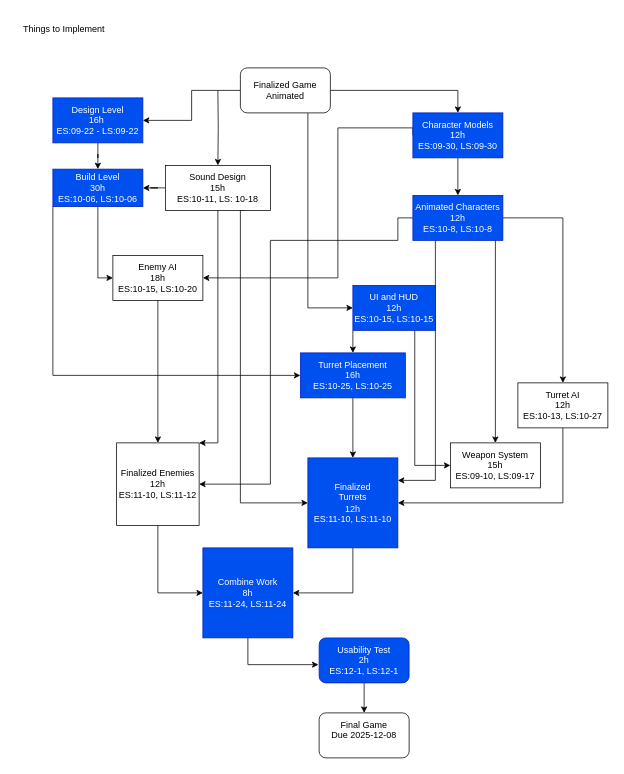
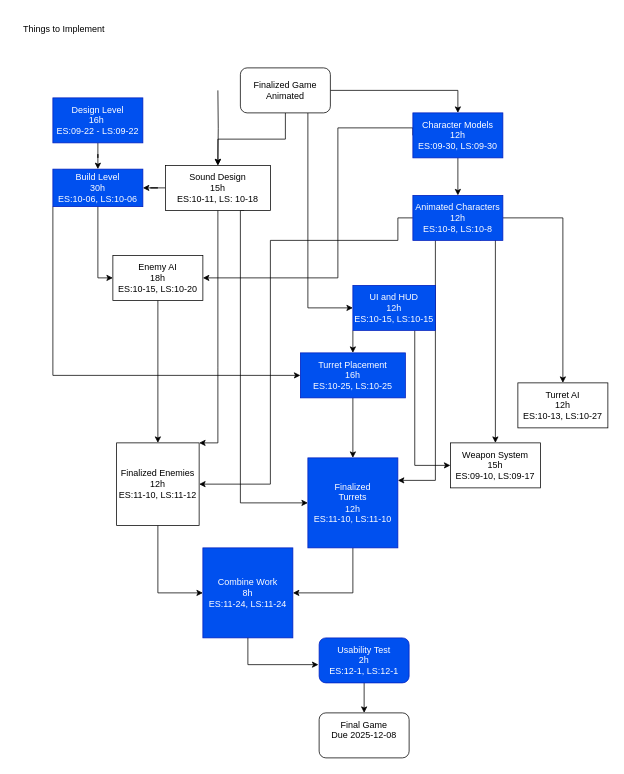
edge "Finalized Game Animated" -> "Design Level 16h ES:09-22 - LS:09-22": now "Finalized Game Animated" -> "Sound Design 15h ES:10-11, LS: 10-18"
edge "Turret AI 12h ES:10-13, LS:10-27" -> "Finalized Turrets 12h ES:11-10, LS:11-10": removed
